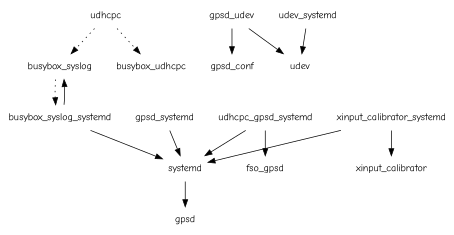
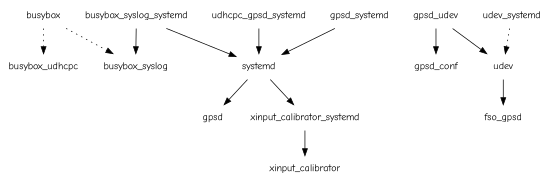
node "udhcpc": label "udhcpc" -> "busybox"
edge "udev_systemd" -> "udev": style solid -> dotted
edge "busybox_syslog" -> "busybox_syslog_systemd": removed
edge "udhcpc_gpsd_systemd" -> "fso_gpsd": now "udev" -> "fso_gpsd"
edge "xinput_calibrator_systemd" -> "systemd": reversed
